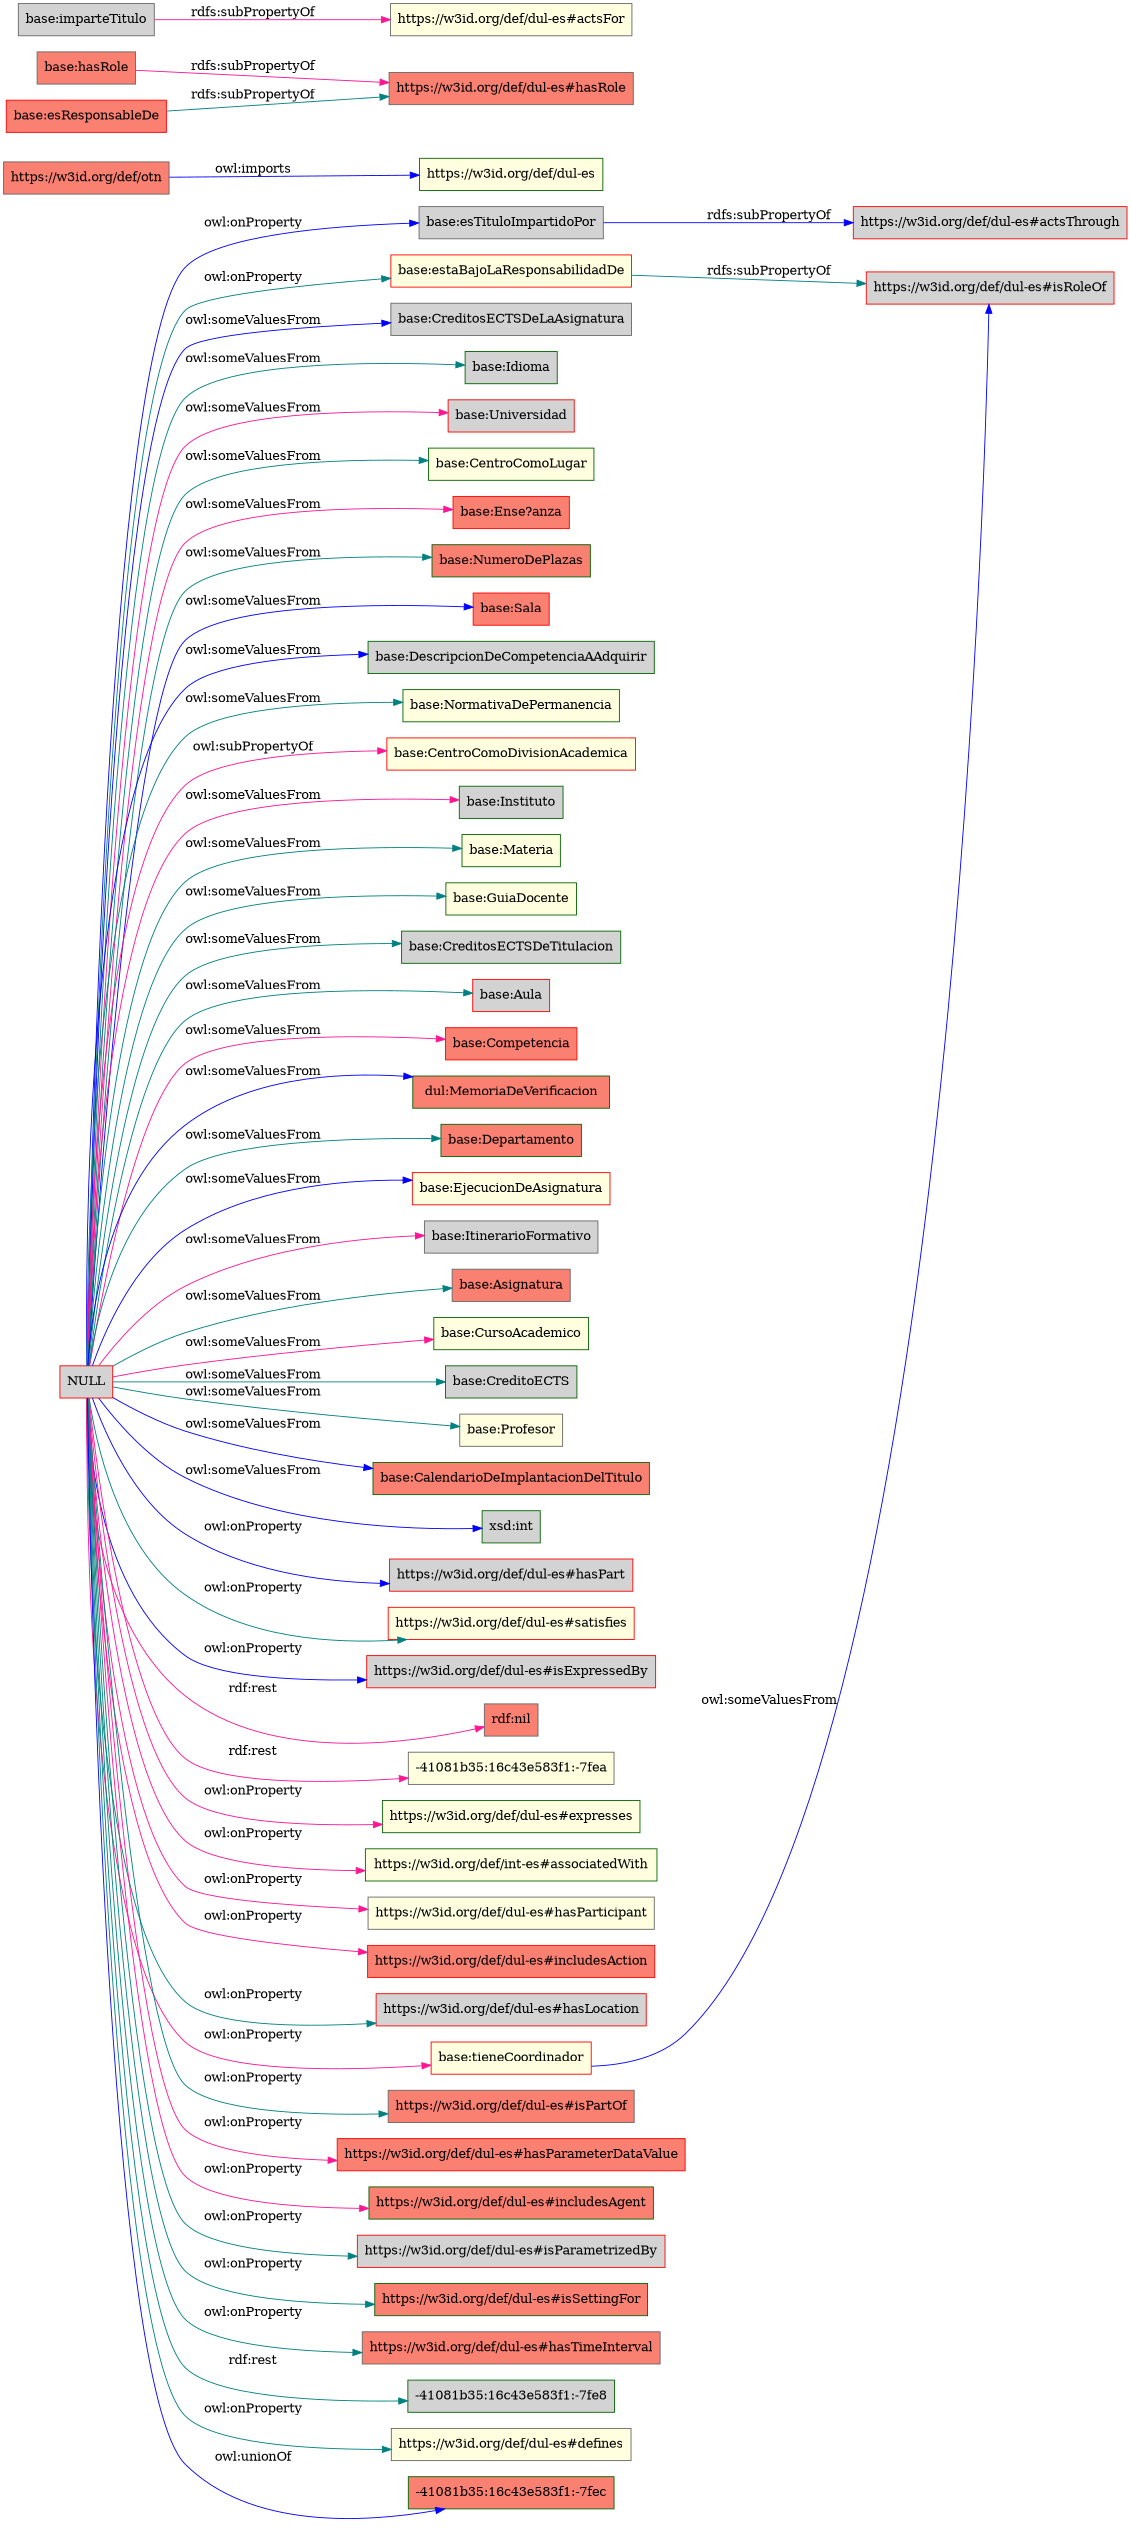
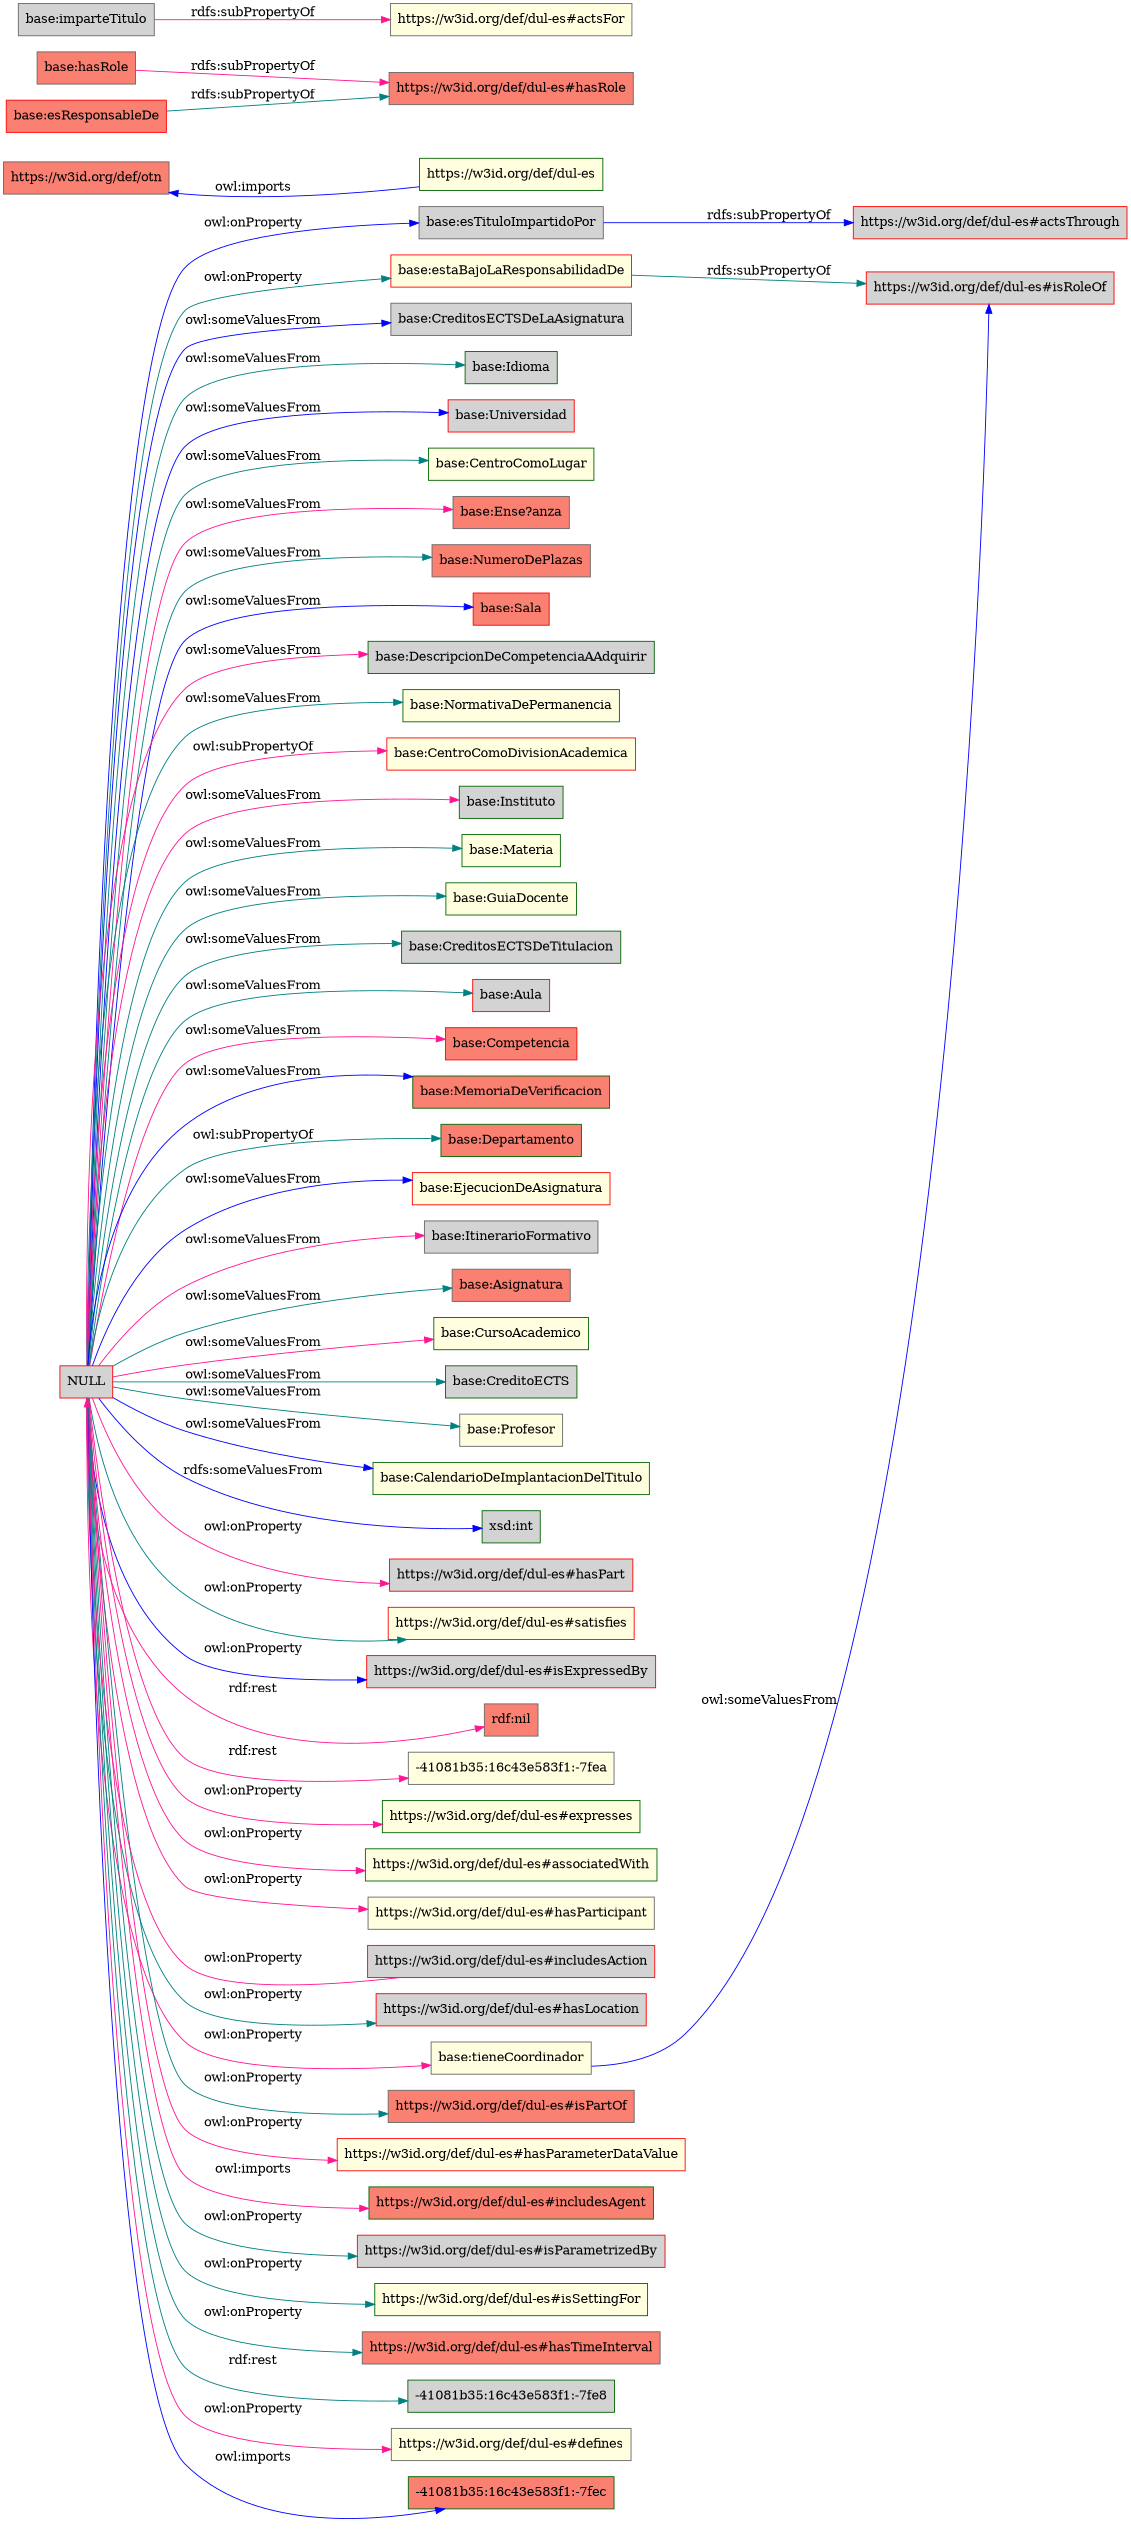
edge "https://w3id.org/def/otn" -> "https://w3id.org/def/dul-es": reversed
node "base:Ense?anza": color red -> gray40
node "base:NumeroDePlazas": color darkgreen -> gray40
edge "NULL" -> "base:Universidad": color deeppink -> blue
edge "NULL" -> "base:DescripcionDeCompetenciaAAdquirir": color blue -> deeppink
node "dul:MemoriaDeVerificacion": label "dul:MemoriaDeVerificacion" -> "base:MemoriaDeVerificacion"
edge "NULL" -> "base:Departamento": label "owl:someValuesFrom" -> "owl:subPropertyOf"
edge "NULL" -> "xsd:int": label "owl:someValuesFrom" -> "rdfs:someValuesFrom"
node "base:CalendarioDeImplantacionDelTitulo": fillcolor salmon -> lightyellow
edge "NULL" -> "https://w3id.org/def/dul-es#hasPart": color blue -> deeppink
edge "NULL" -> "https://w3id.org/def/dul-es#includesAction": reversed
node "https://w3id.org/def/int-es#associatedWith": label "https://w3id.org/def/int-es#associatedWith" -> "https://w3id.org/def/dul-es#associatedWith"
node "https://w3id.org/def/dul-es#includesAction": fillcolor salmon -> lightgrey
node "base:tieneCoordinador": color red -> gray40
node "https://w3id.org/def/dul-es#hasParameterDataValue": fillcolor salmon -> lightyellow
edge "NULL" -> "https://w3id.org/def/dul-es#defines": color teal -> deeppink
edge "NULL" -> "https://w3id.org/def/dul-es#includesAgent": label "owl:onProperty" -> "owl:imports"
node "https://w3id.org/def/dul-es#isSettingFor": fillcolor salmon -> lightyellow
edge "NULL" -> "-41081b35:16c43e583f1:-7fec": label "owl:unionOf" -> "owl:imports"
